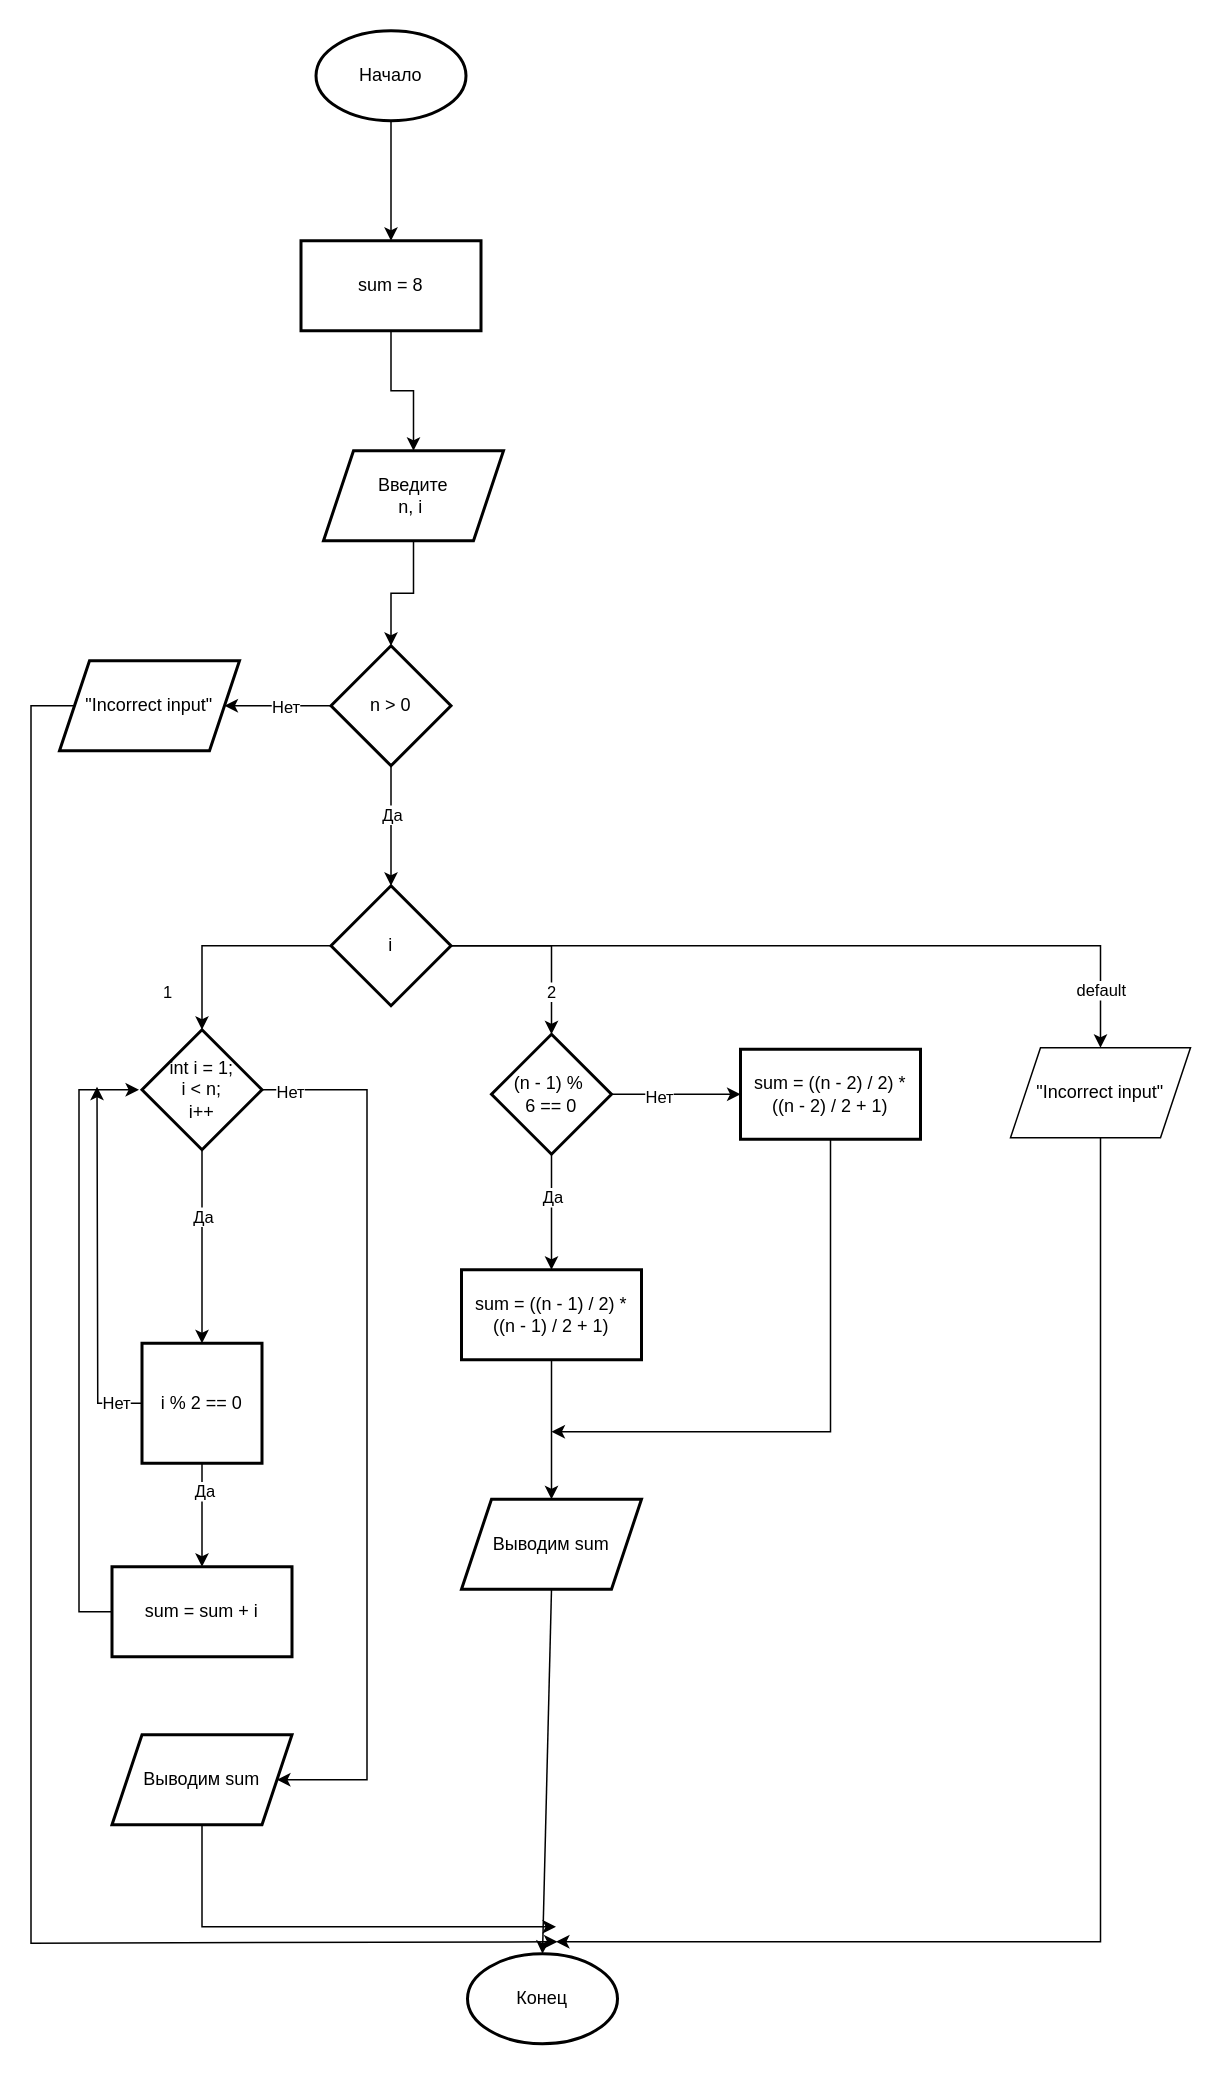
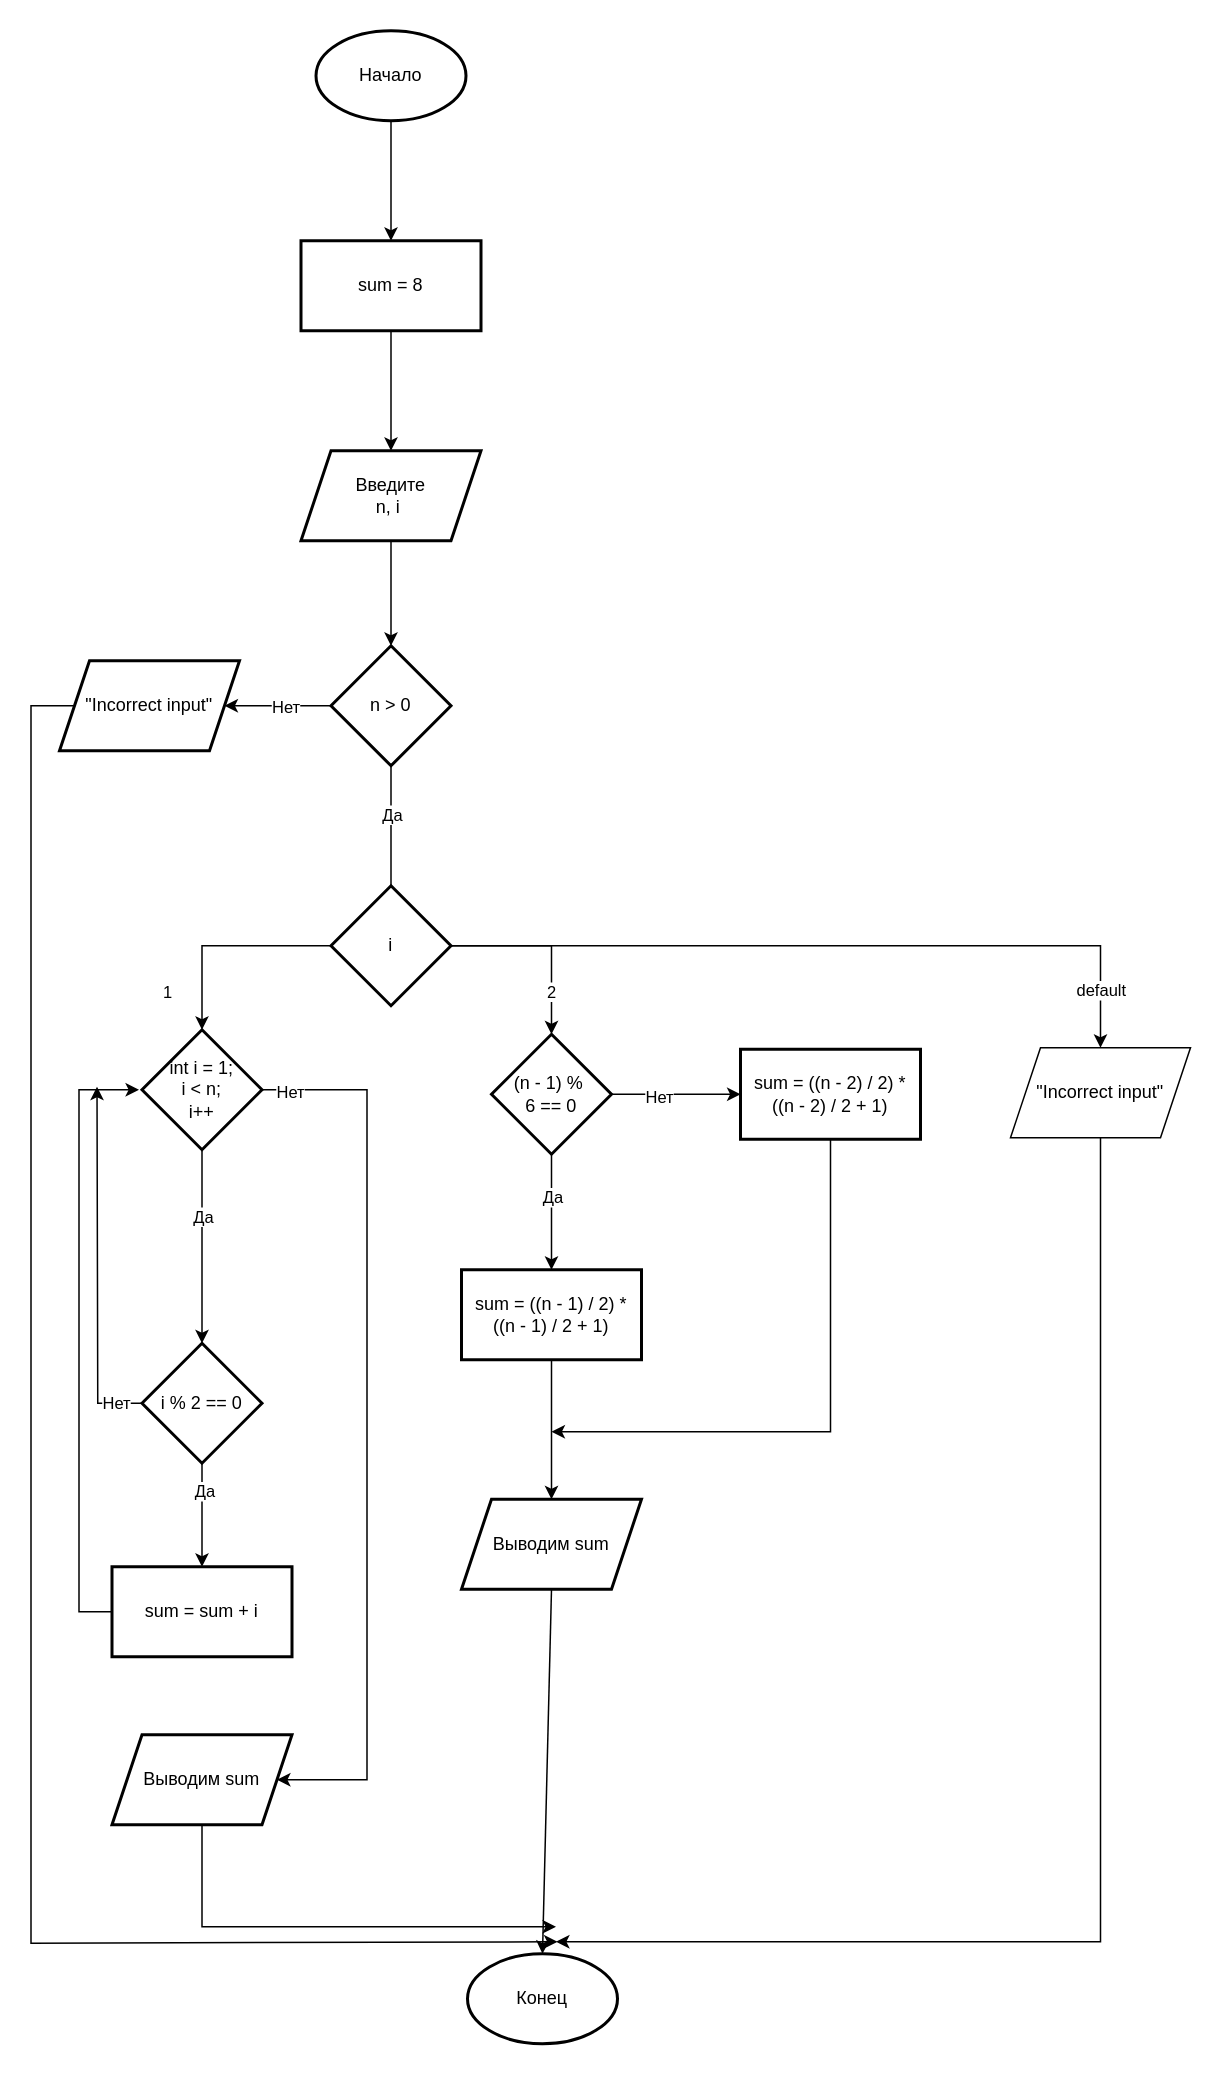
node "Введите n, i": moved (413, 496) -> (391, 496)
edge "n > 0" -> "i": arrowhead classic -> none
node "i % 2 == 0": shape rectangle -> diamond
